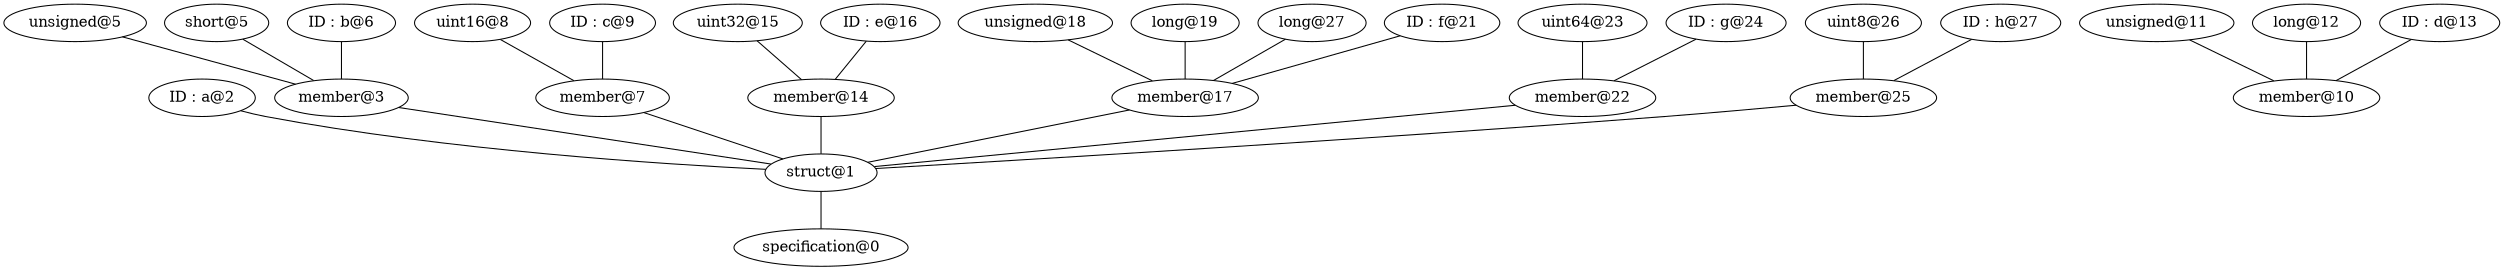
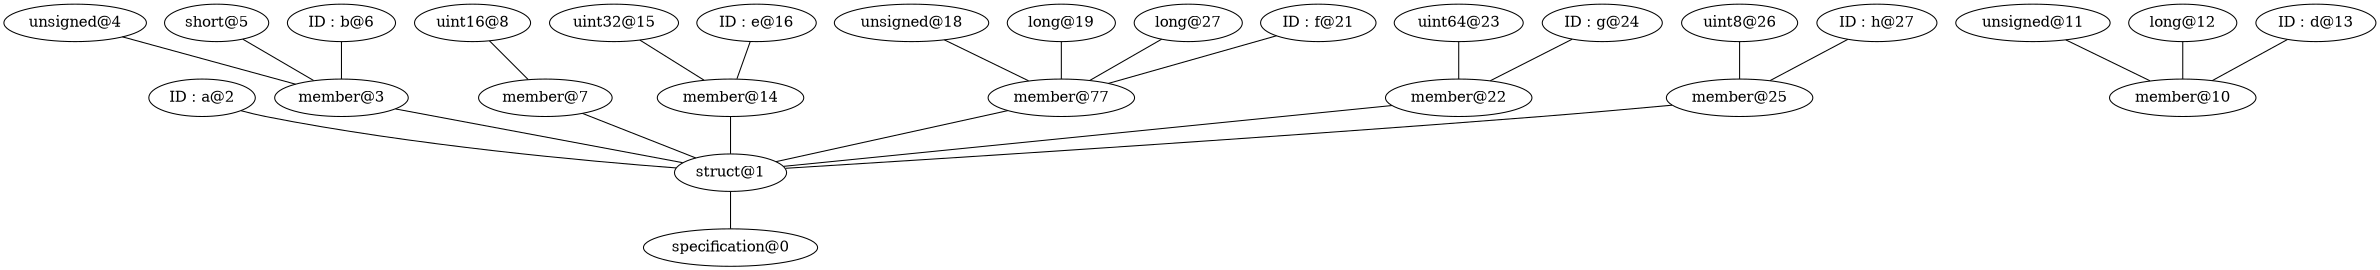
node "unsigned@5": label "unsigned@5" -> "unsigned@4"
node "ID：c@9": removed
node "member@17": label "member@17" -> "member@77"
